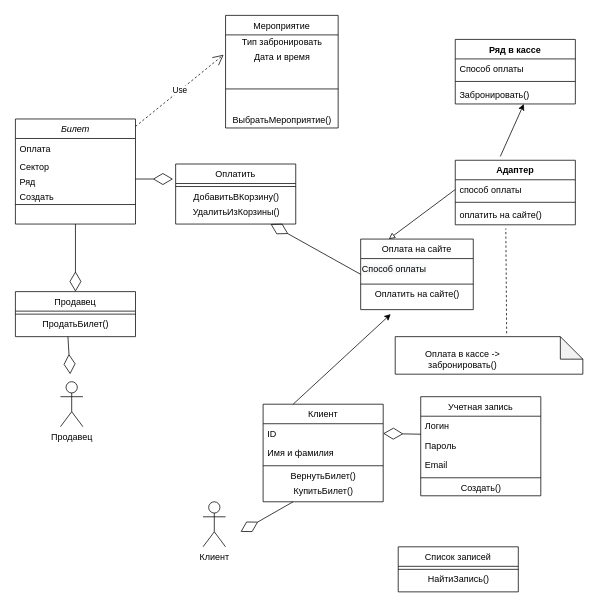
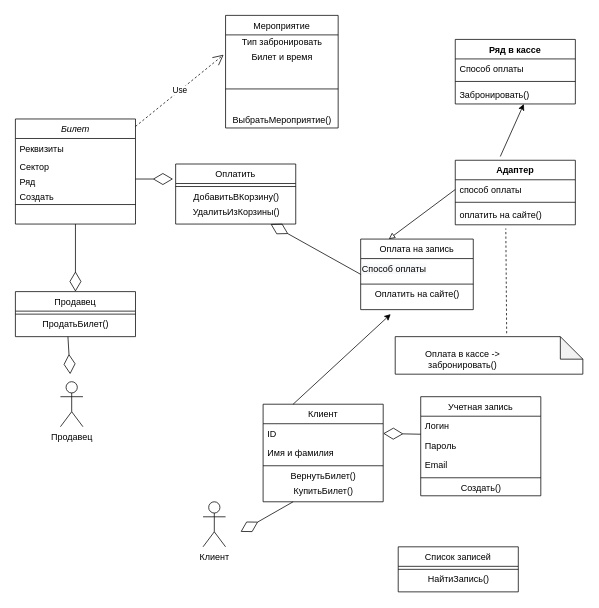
node "Дата и время": label "Дата и время" -> "Билет и время"
node "Оплата": label "Оплата" -> "Реквизиты"
node "Оплата на сайте": label "Оплата на сайте" -> "Оплата на запись"
